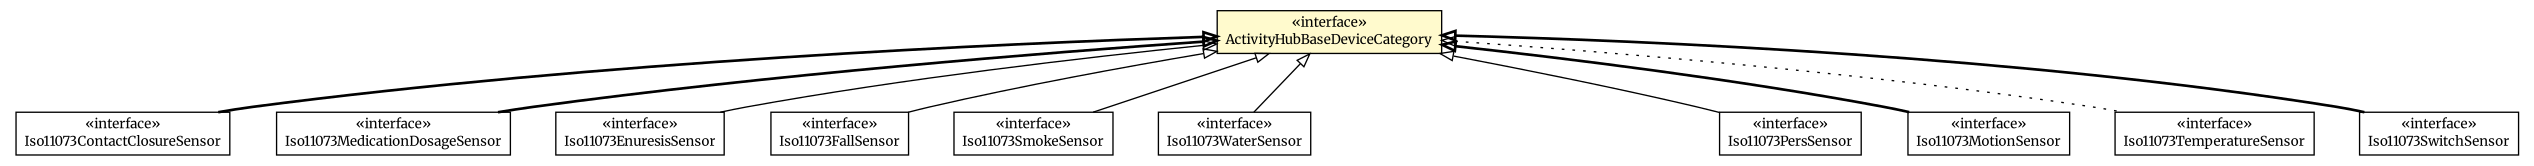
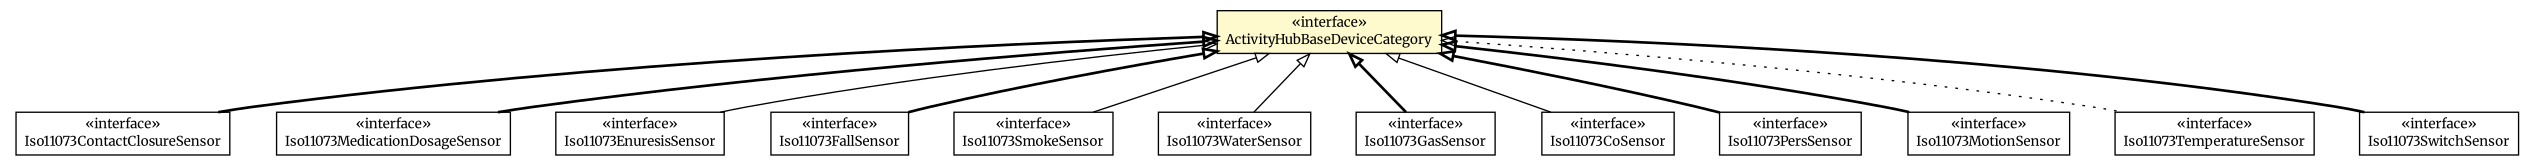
edge "Iso11073FallSensor" -> "ActivityHubBaseDeviceCategory": style solid -> bold
edge "Iso11073PersSensor" -> "ActivityHubBaseDeviceCategory": style solid -> bold
node "Iso11073GasSensor": added
node "Iso11073CoSensor": added
